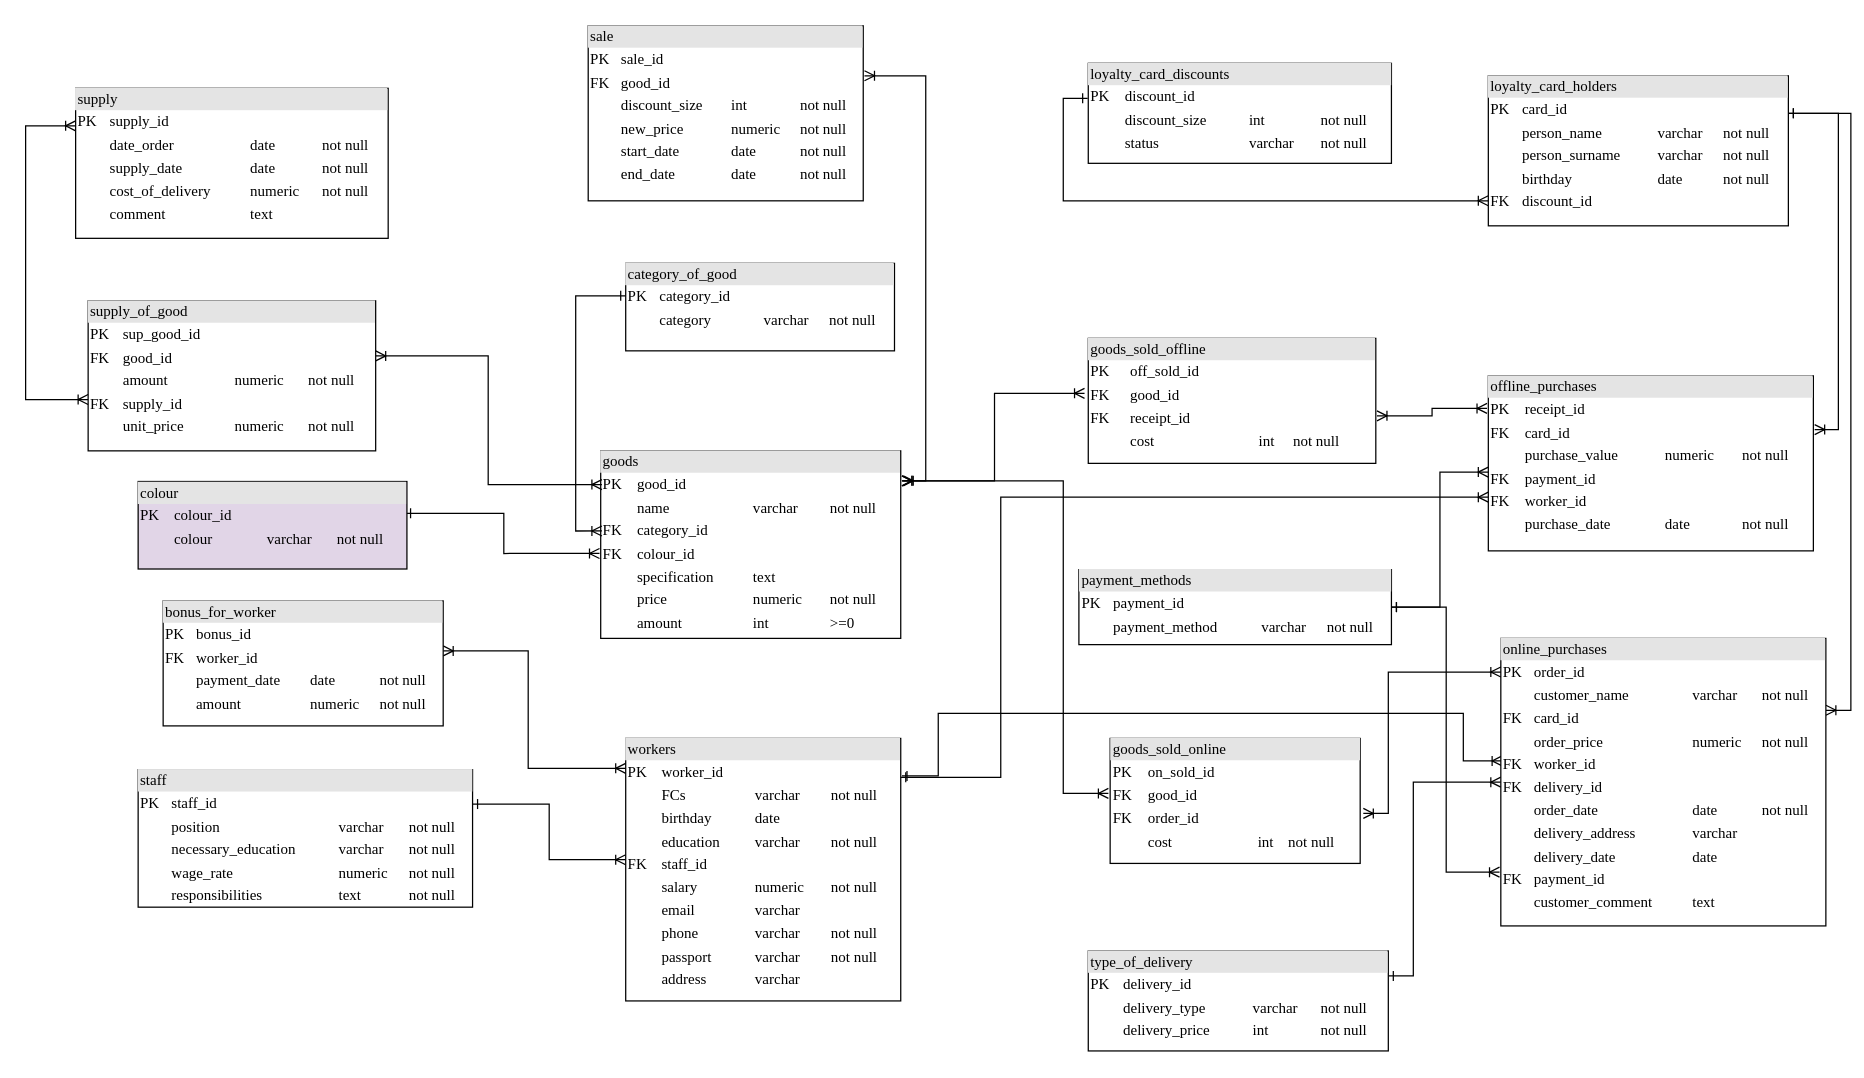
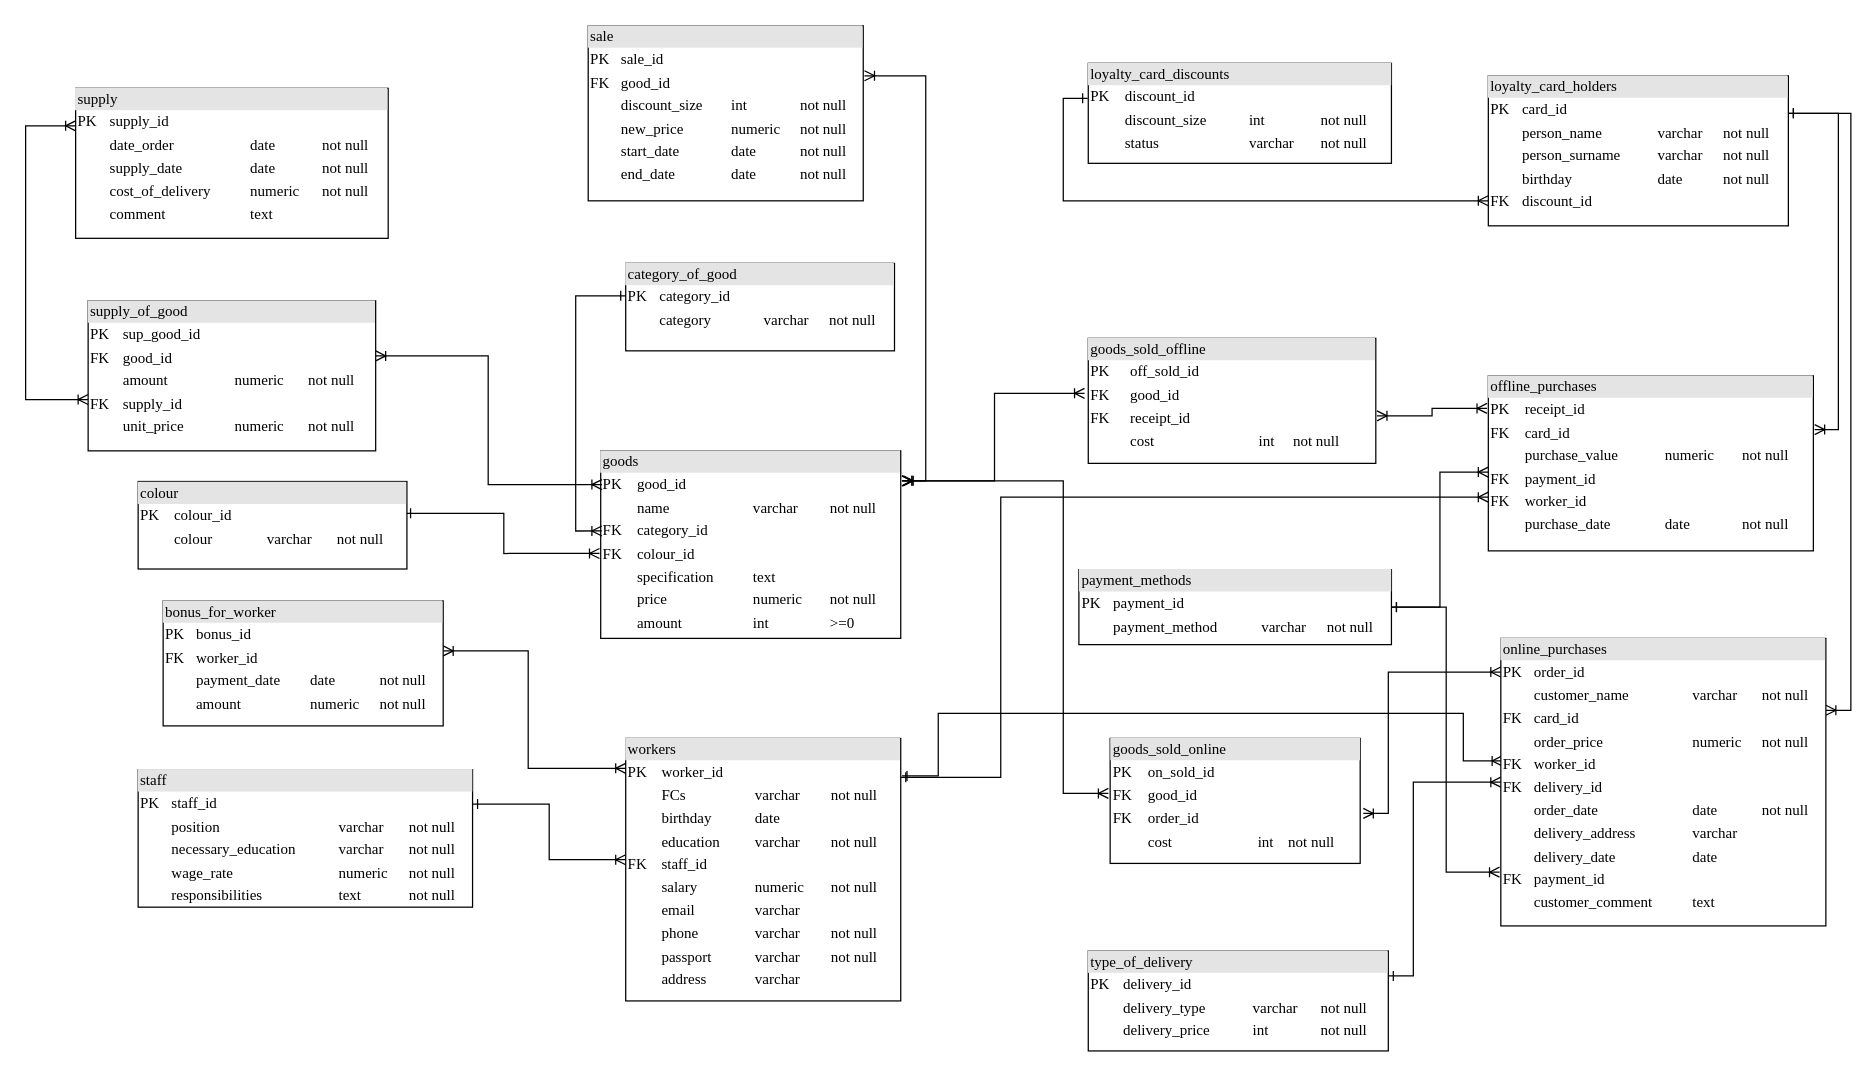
node "colour PK colour_id colour varchar not null": fillcolor #e1d5e7 -> #ffffff
